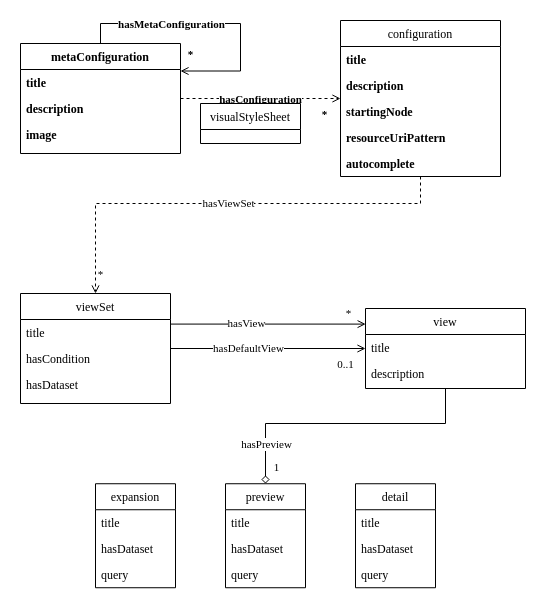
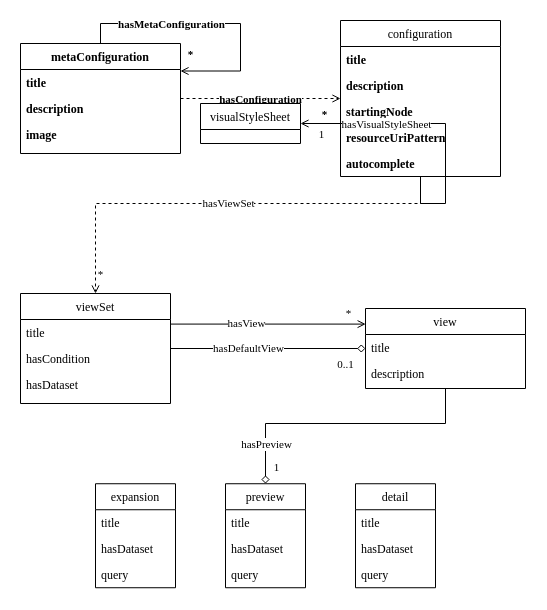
edge "configuration" -> "visualStyleSheet": added, labels "hasVisualStyleSheet", "1"
edge "viewSet" -> "view": arrowhead open -> diamond
